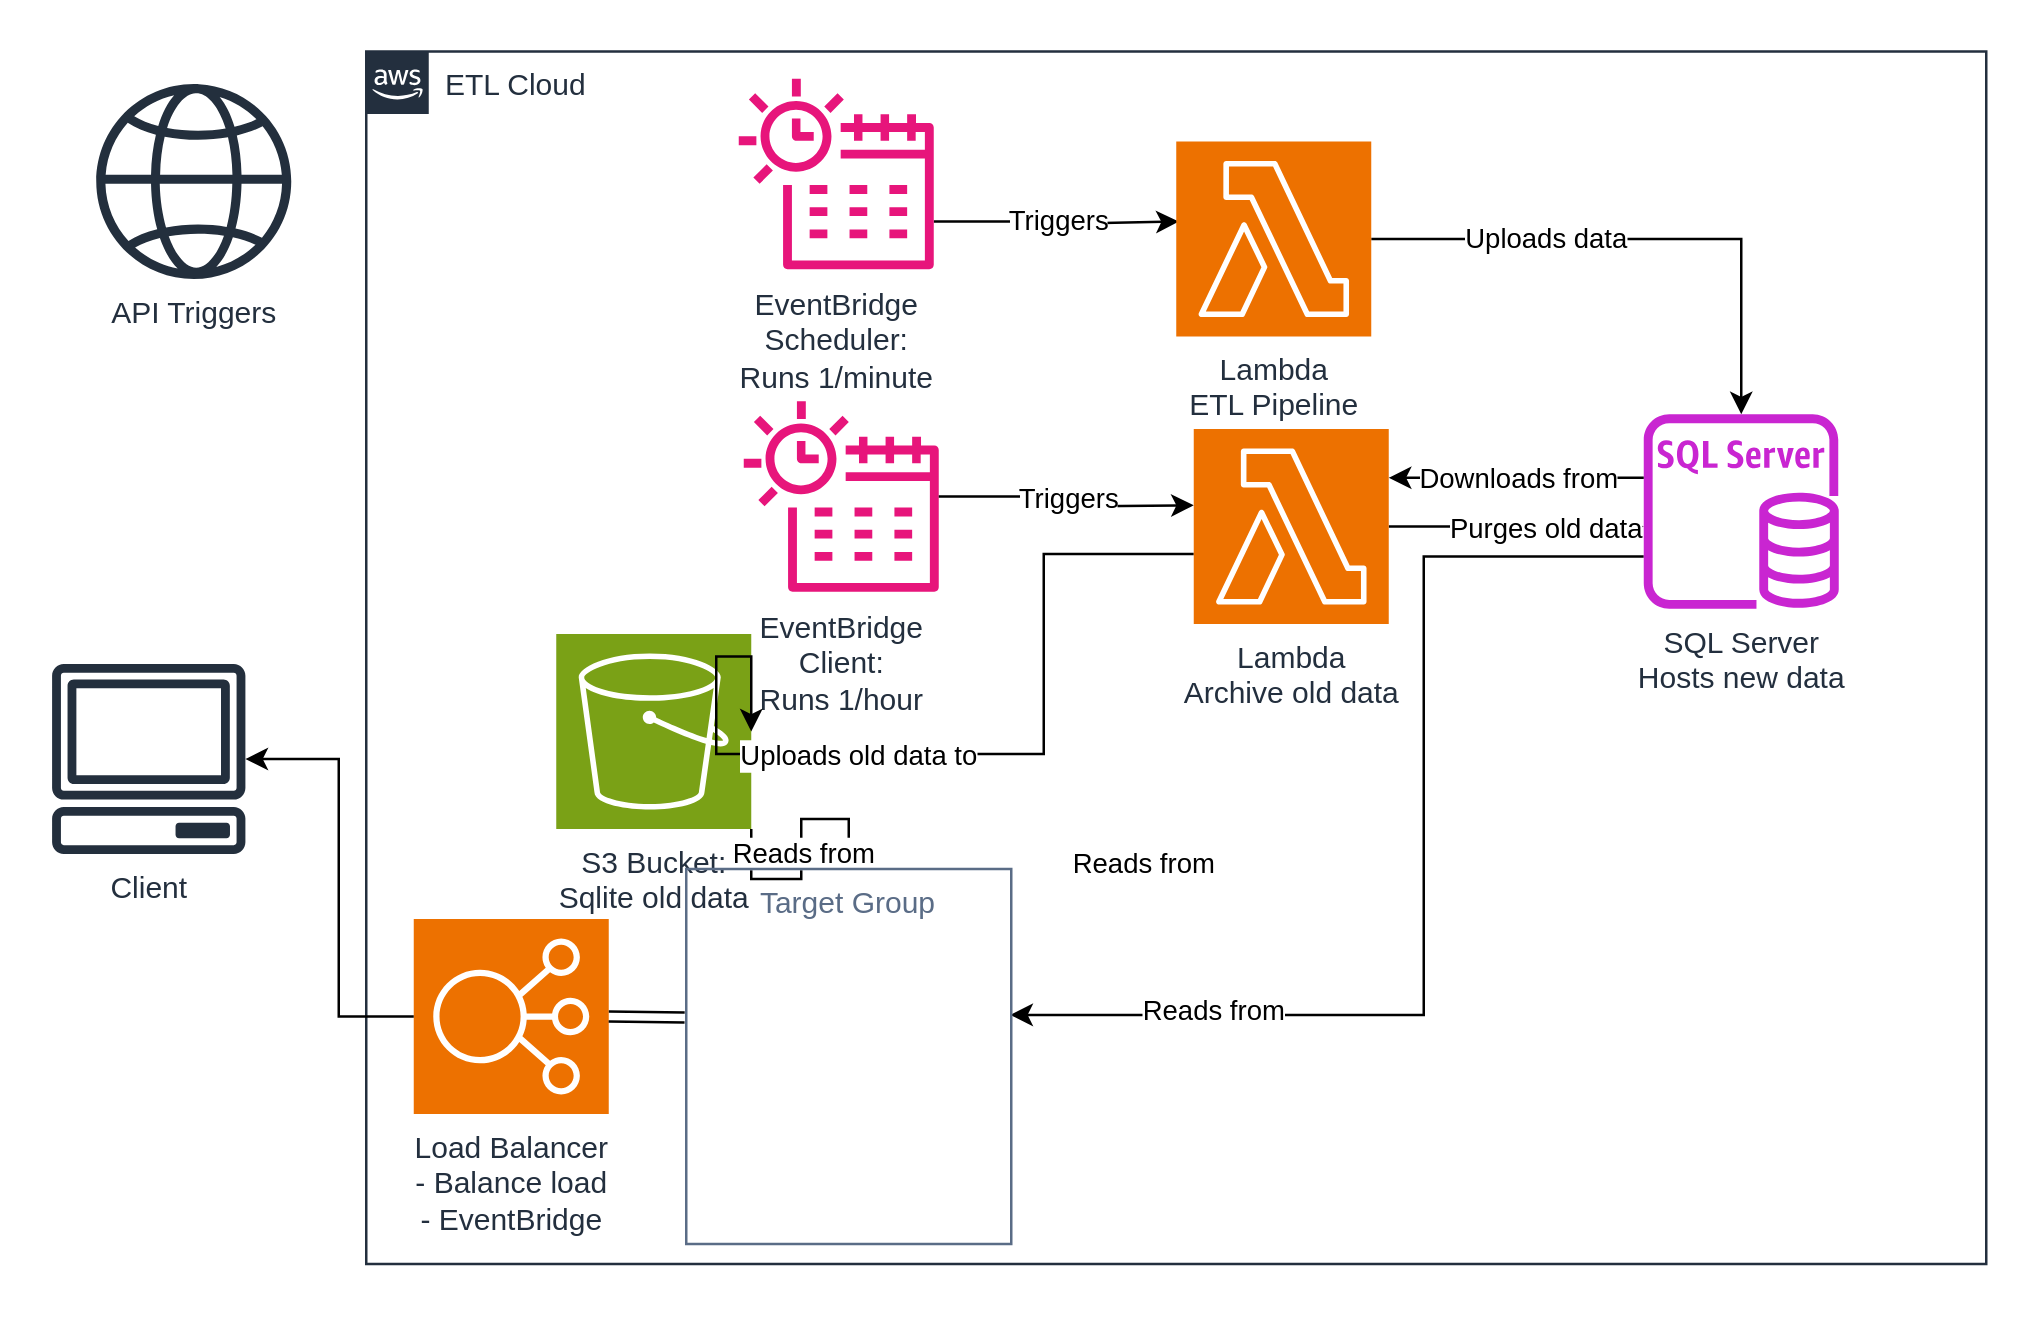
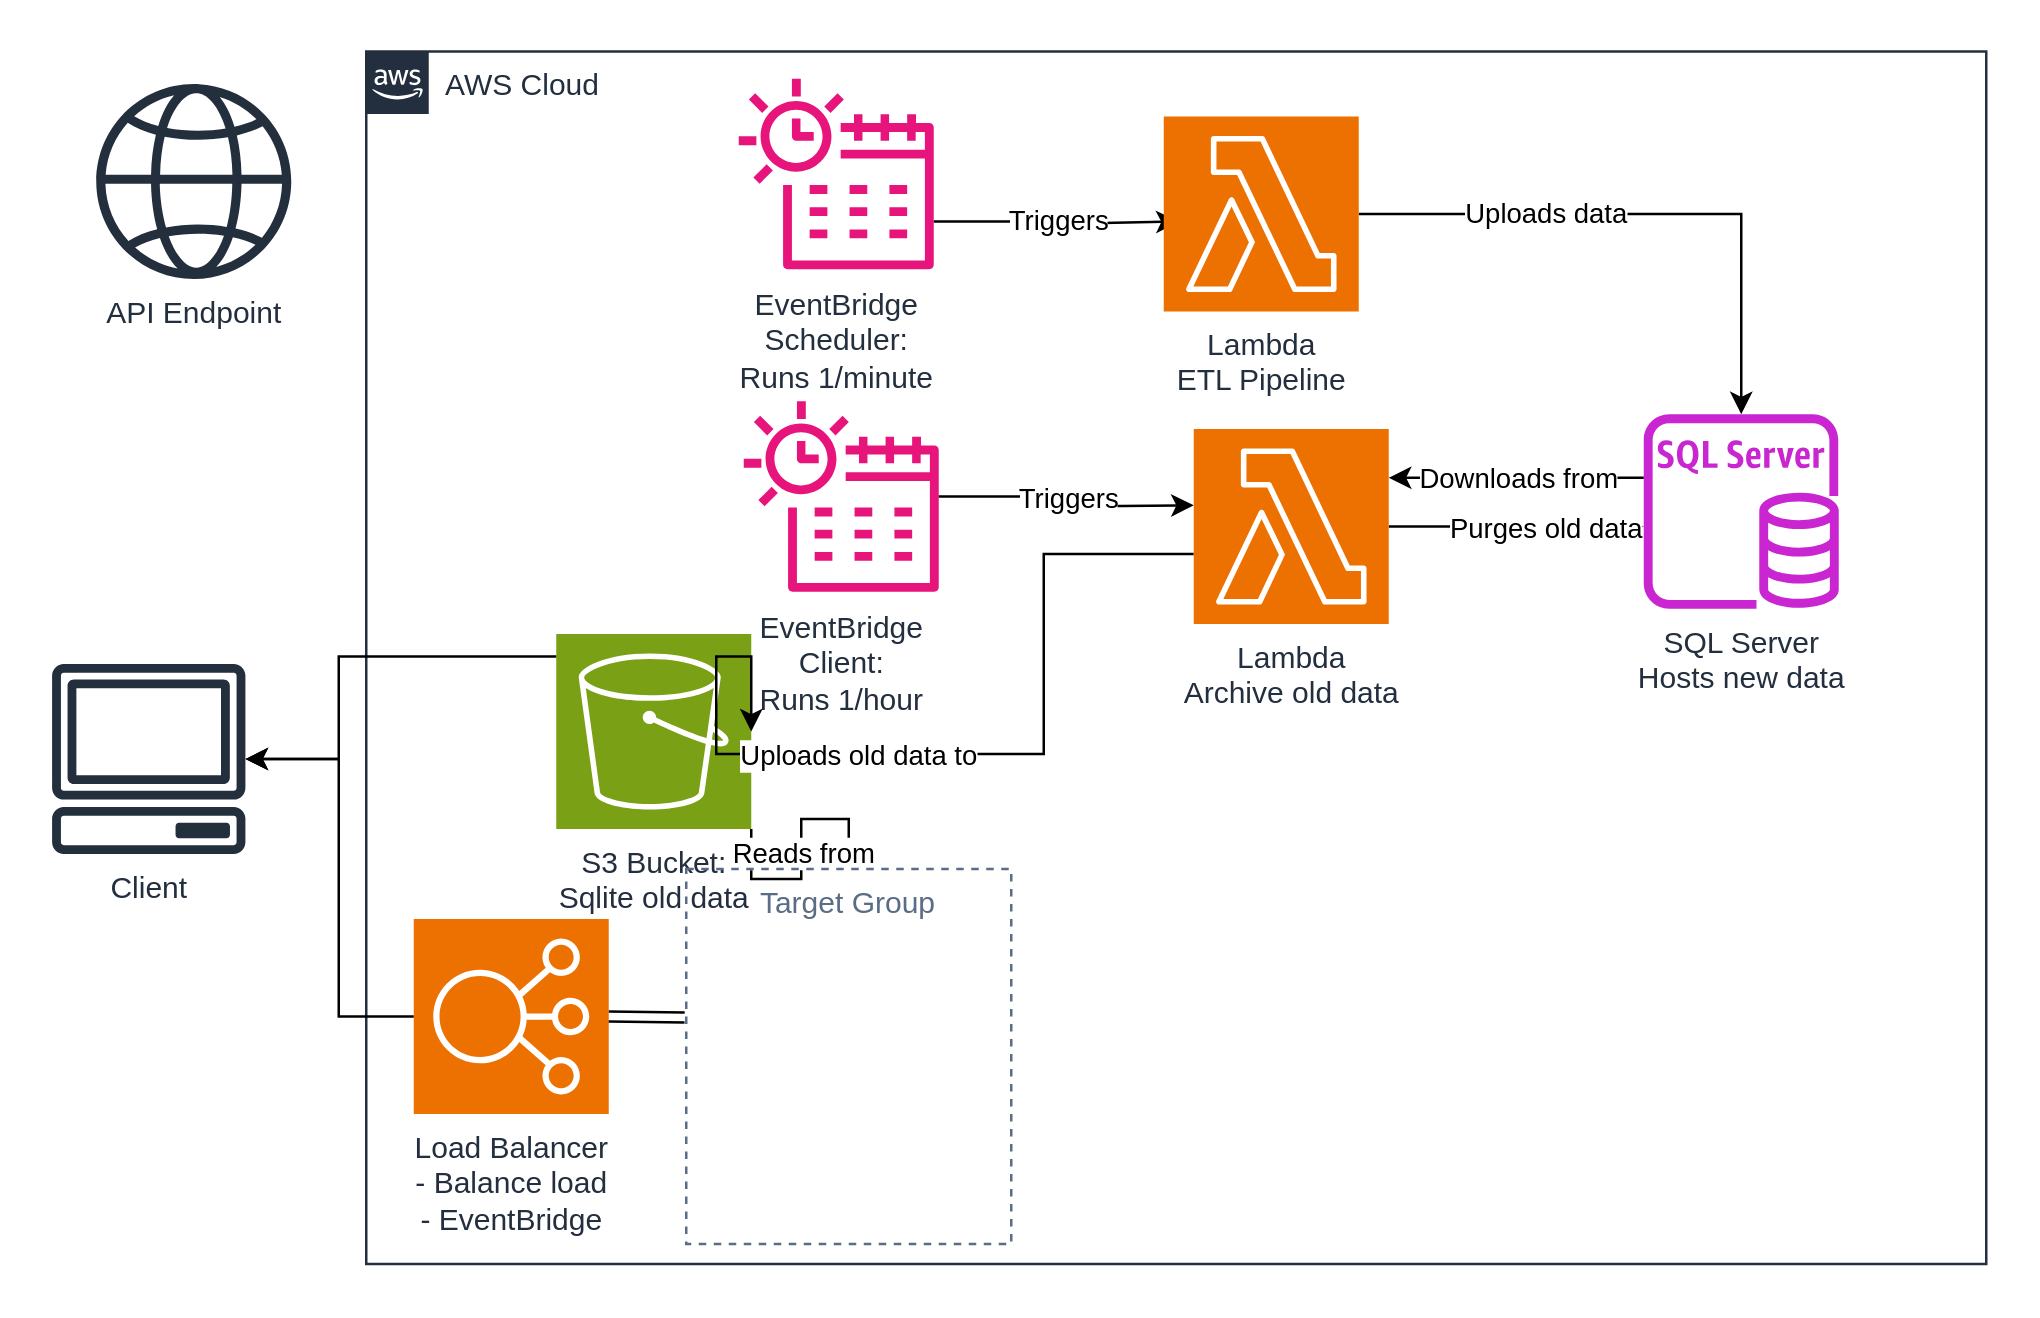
node "ETL Cloud": label "ETL Cloud" -> "AWS Cloud"
node "Lambda ETL Pipeline": moved (1274, 239) -> (1261, 214)
node "API Triggers": label "API Triggers" -> "API Endpoint"
edge "S3 Bucket: Sqlite old data" -> "Client": added
edge "SQL Server Hosts new data" -> "Target Group": removed, labels "Reads from", "Reads from"
edge "S3 Bucket: Sqlite old data" -> "Target Group": arrowhead diamond -> classic
node "Target Group": style solid -> dashed
